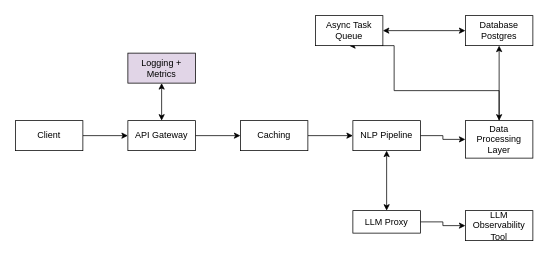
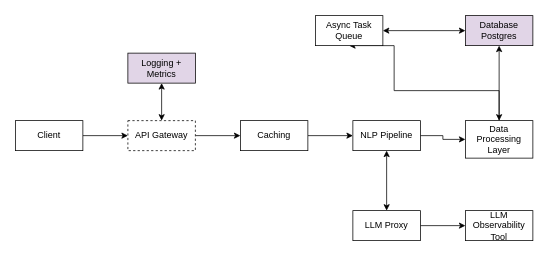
node "Database Postgres": fillcolor #ffffff -> #e1d5e7
node "API Gateway": style solid -> dashed
node "LLM Proxy": size 68x23 -> 68x30
